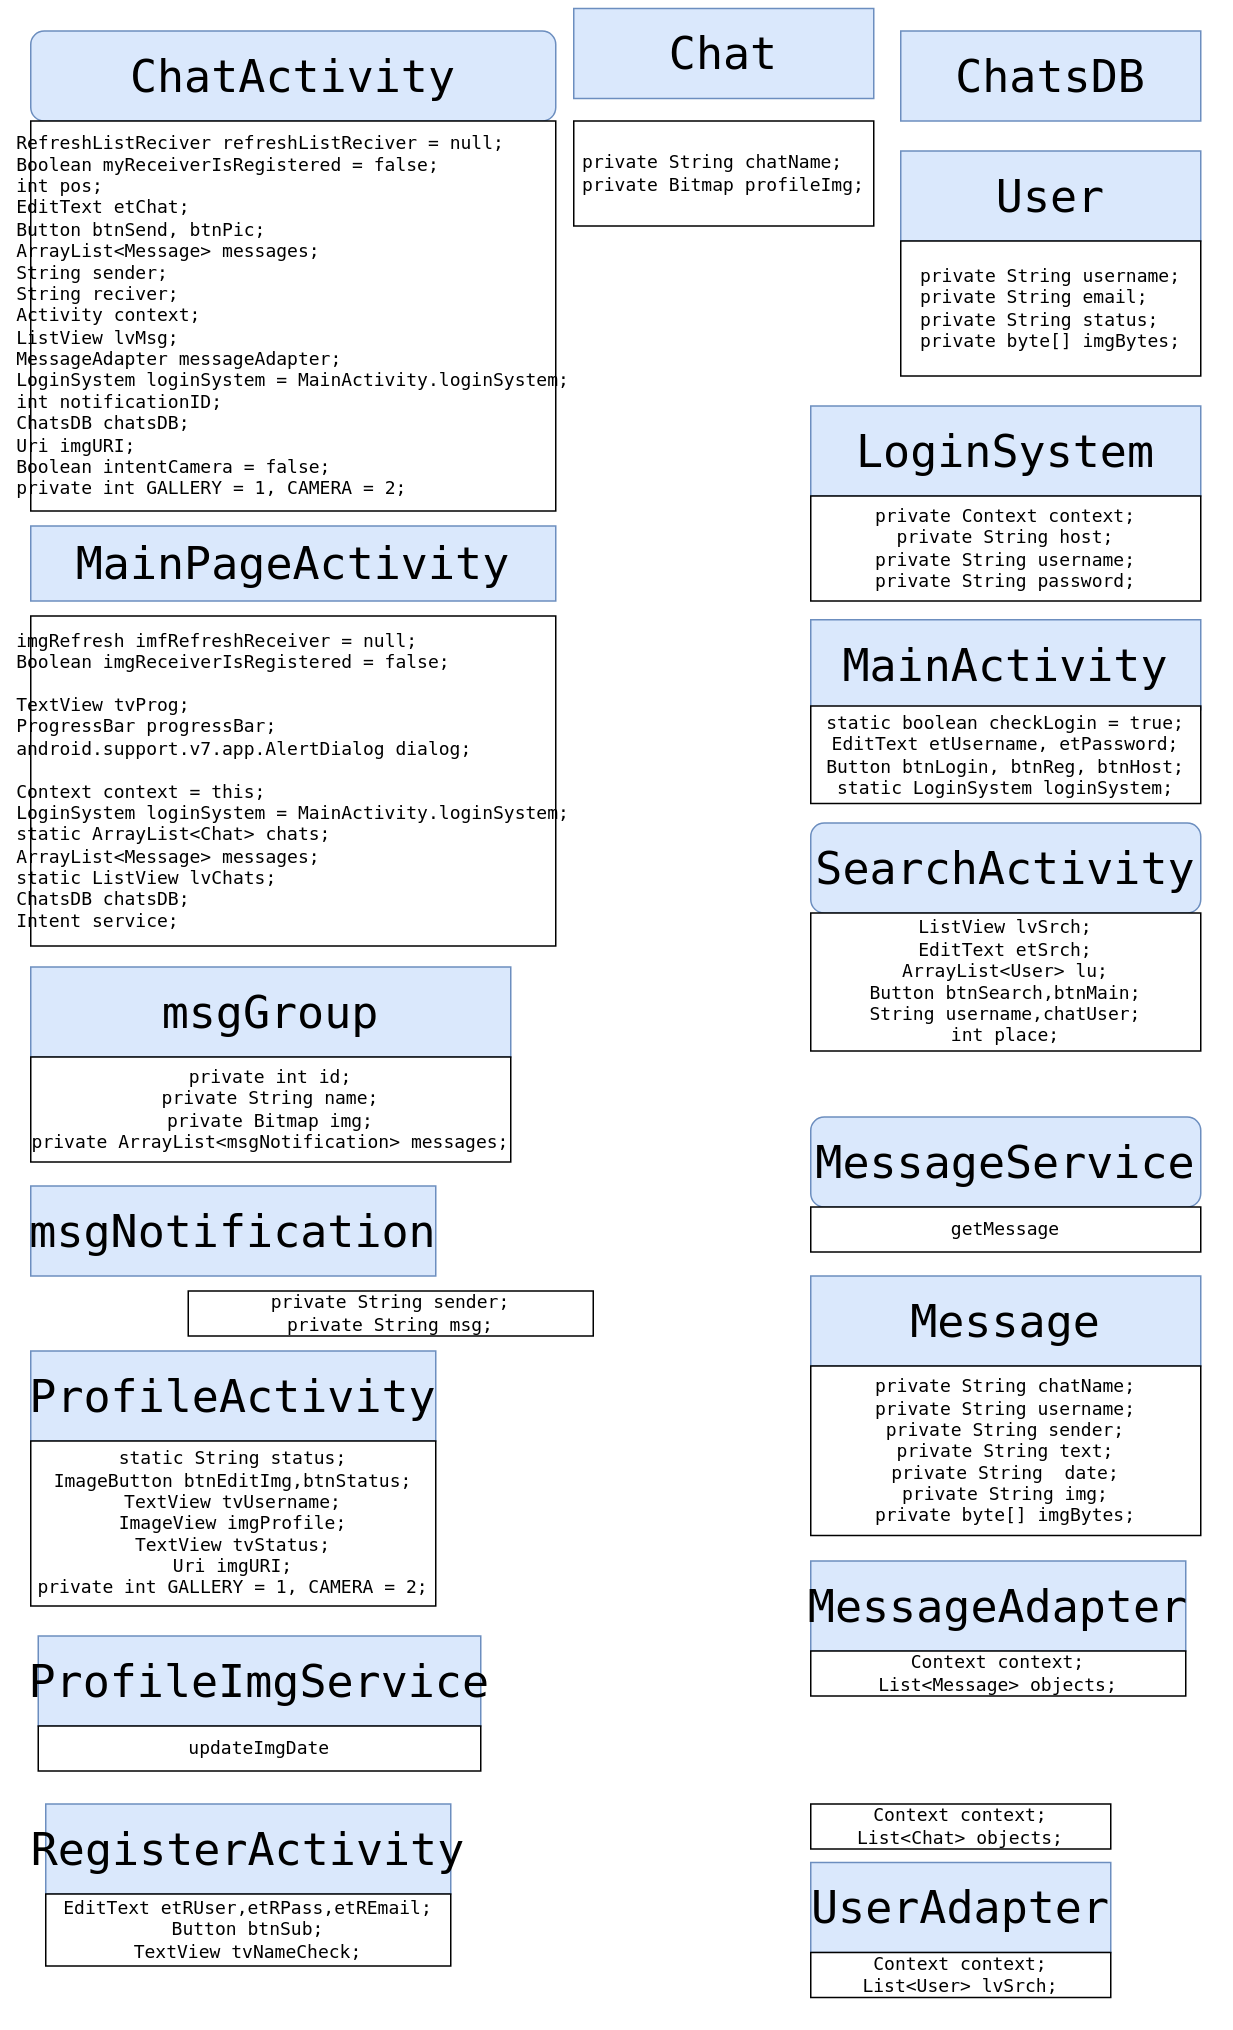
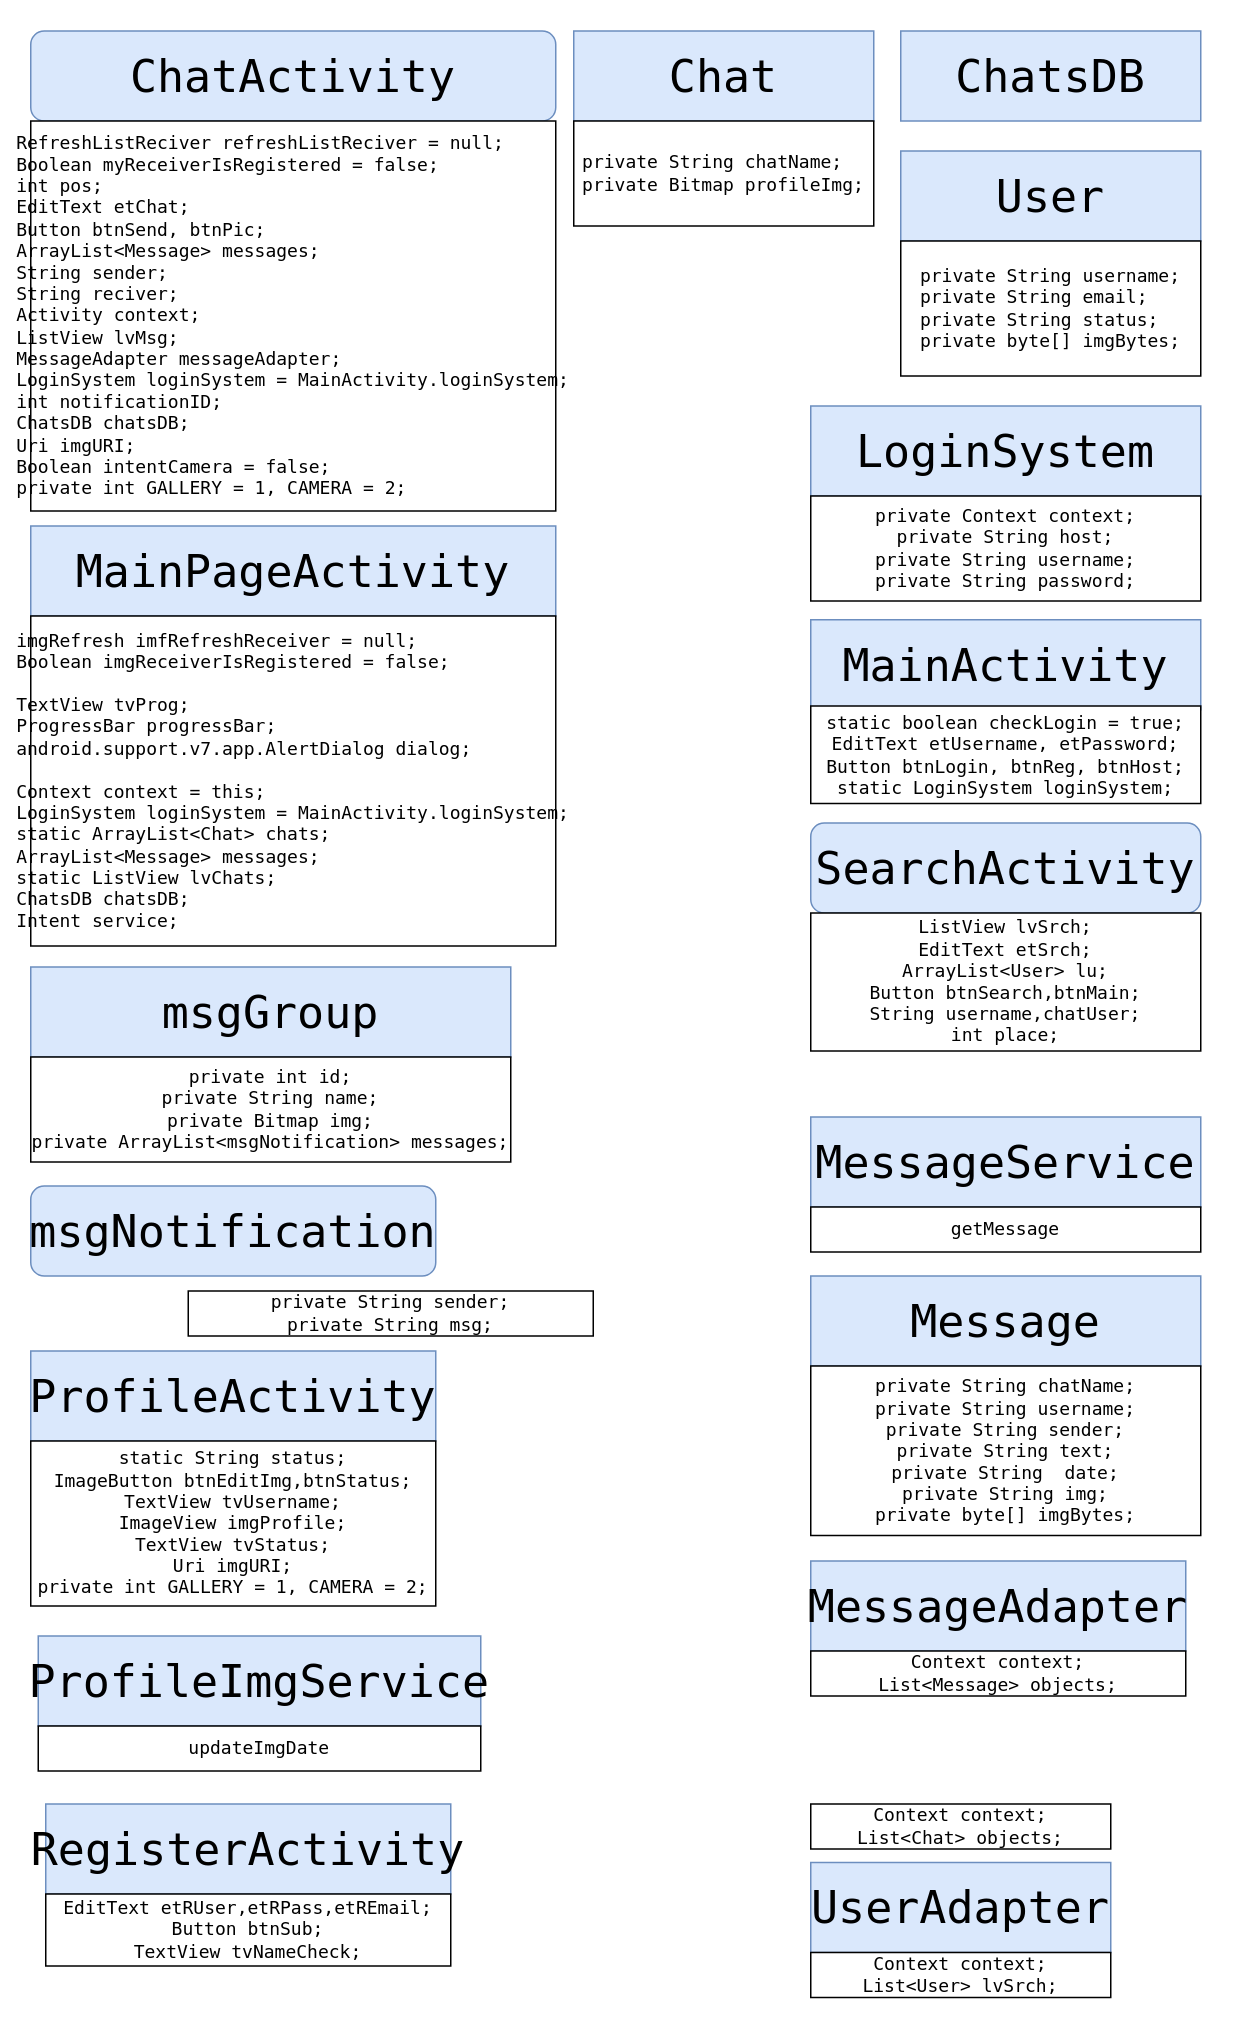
node "Chat": moved (724, 53) -> (724, 76)
node "MainPageActivity": size 525x75 -> 525x90
node "MessageService": shape rounded rectangle -> rectangle
node "msgNotification": shape rectangle -> rounded rectangle
